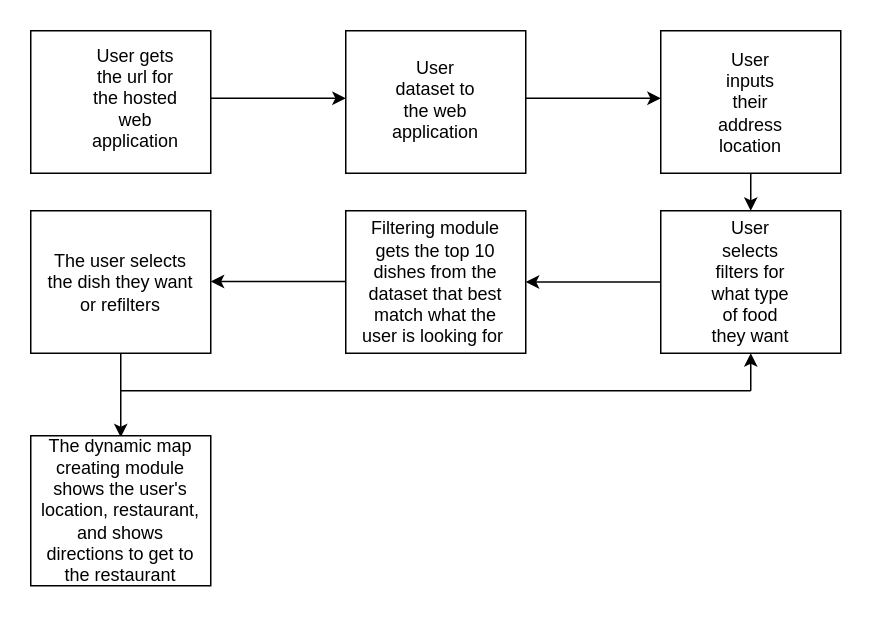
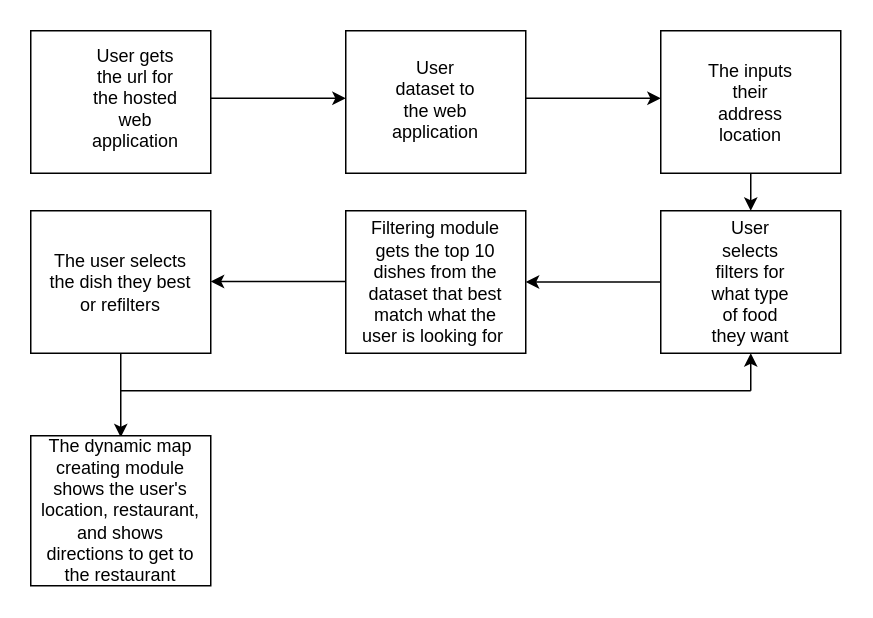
node "User inputs their address location": label "User inputs their address location" -> "The inputs their address location"
node "The user selects the dish they want or refilters": label "The user selects the dish they want or refilters" -> "The user selects the dish they best or refilters"
